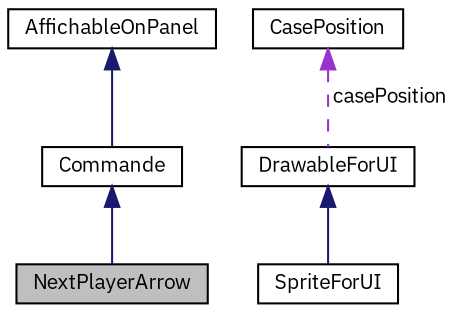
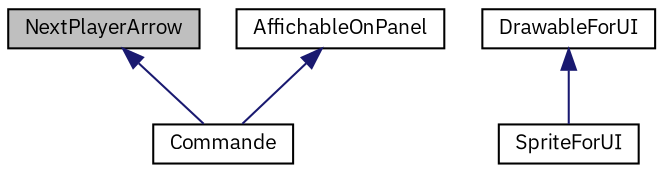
node "CasePosition": removed
edge "NextPlayerArrow" -> "Commande": reversed
